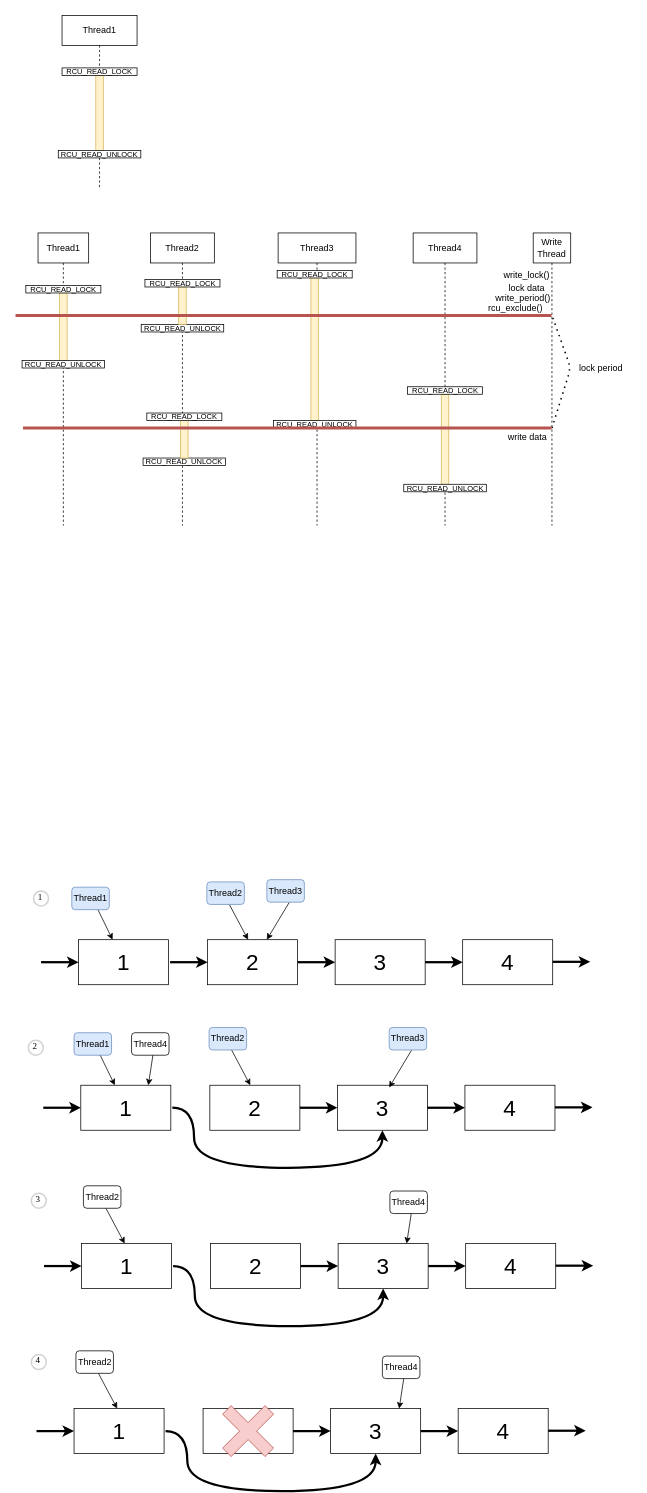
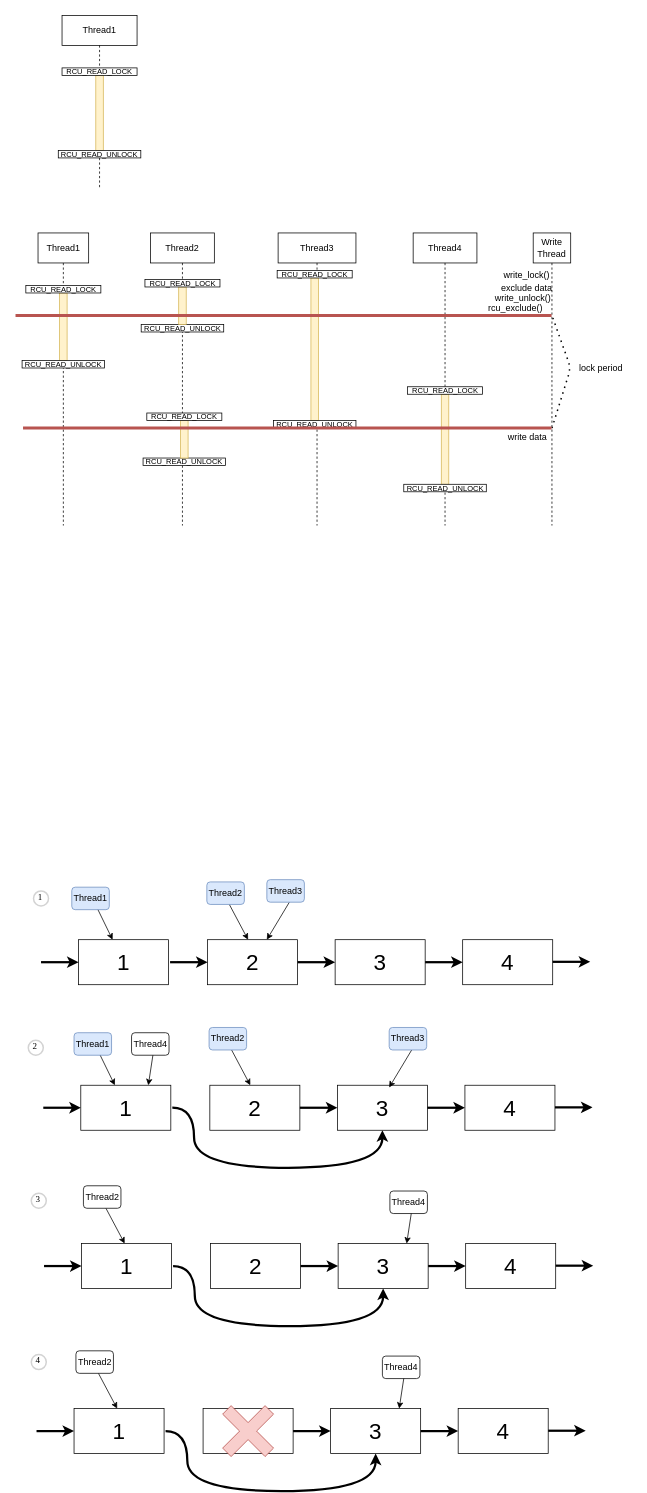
node "lock data": label "lock data" -> "exclude data"
node "write_period()": label "write_period()" -> "write_unlock()"
